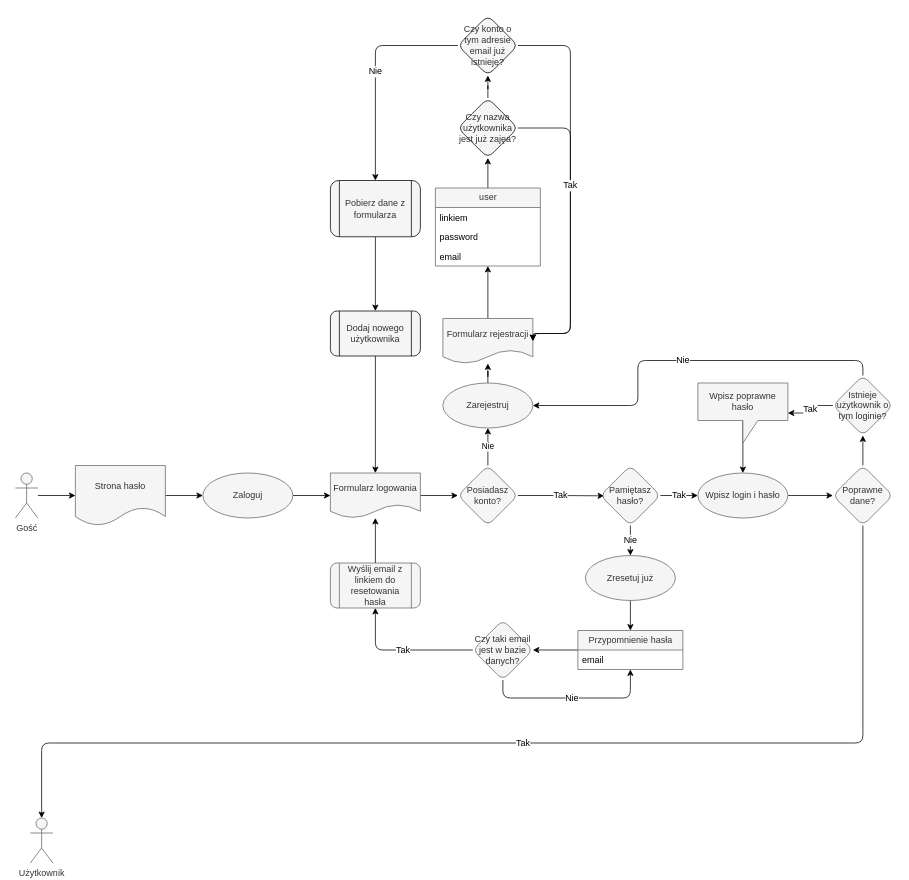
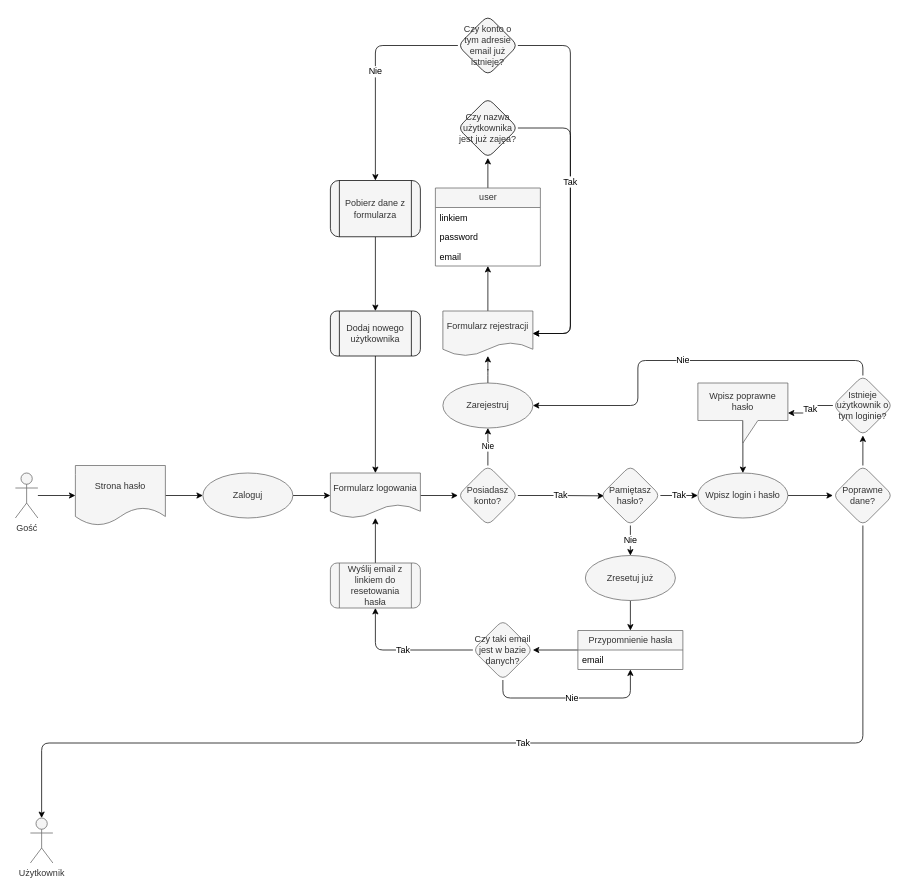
edge "Czy nazwa użytkownika jest już zajęa?" -> "Czy konto o tym adresie email już istnieje?": removed
node "Formularz rejestracji": moved (488, 341) -> (488, 333)
